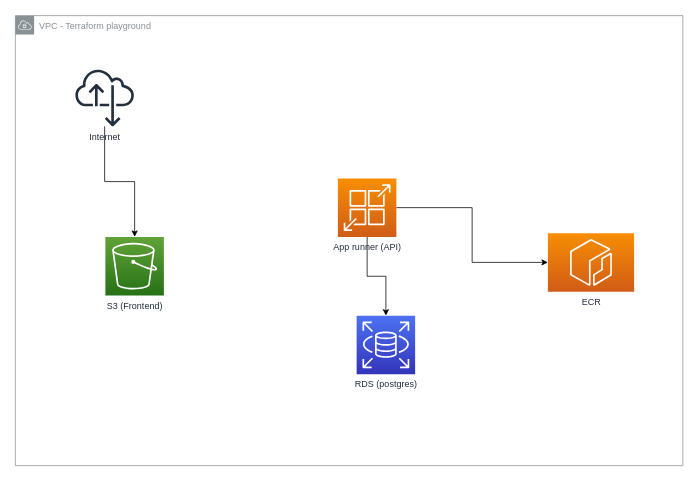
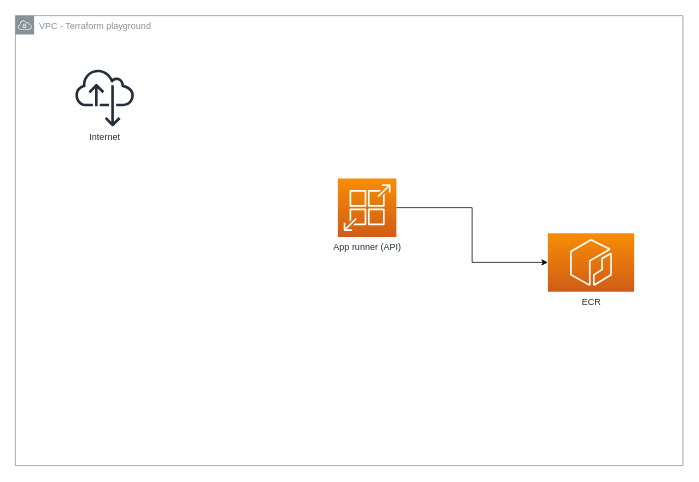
edge "Internet" -> "S3 (Frontend)": removed
node "S3 (Frontend)": removed
edge "App runner (API)" -> "RDS (postgres)": removed
node "RDS (postgres)": removed
